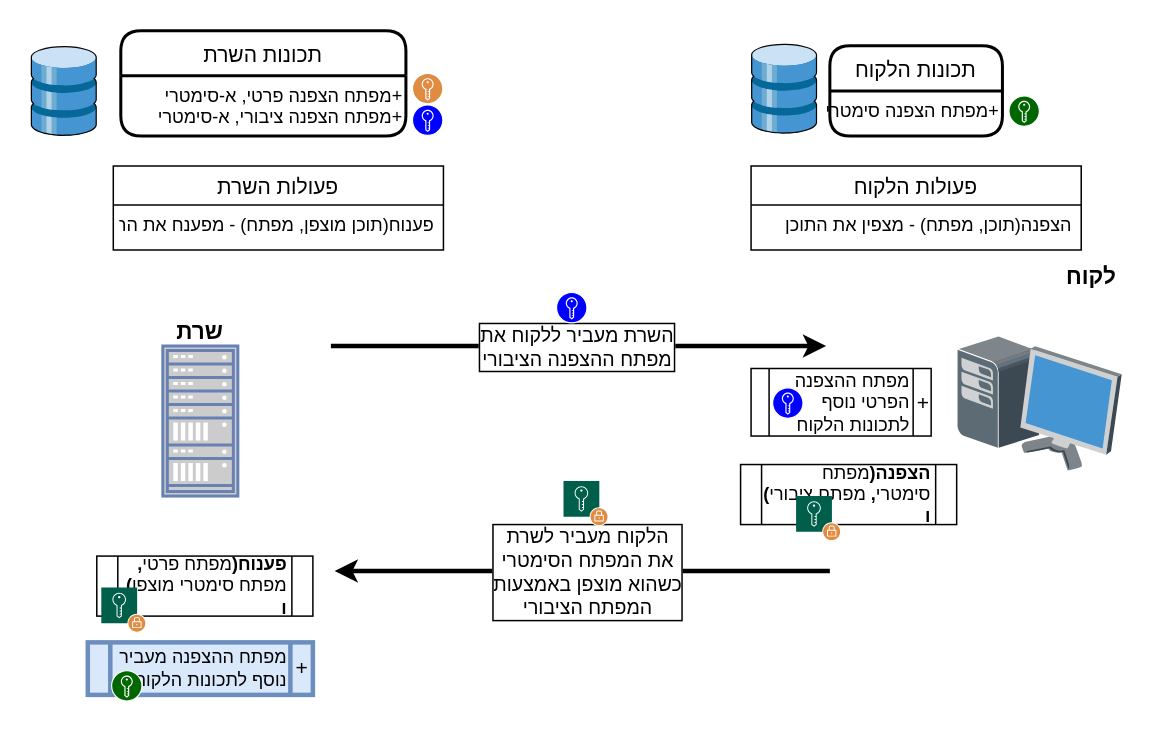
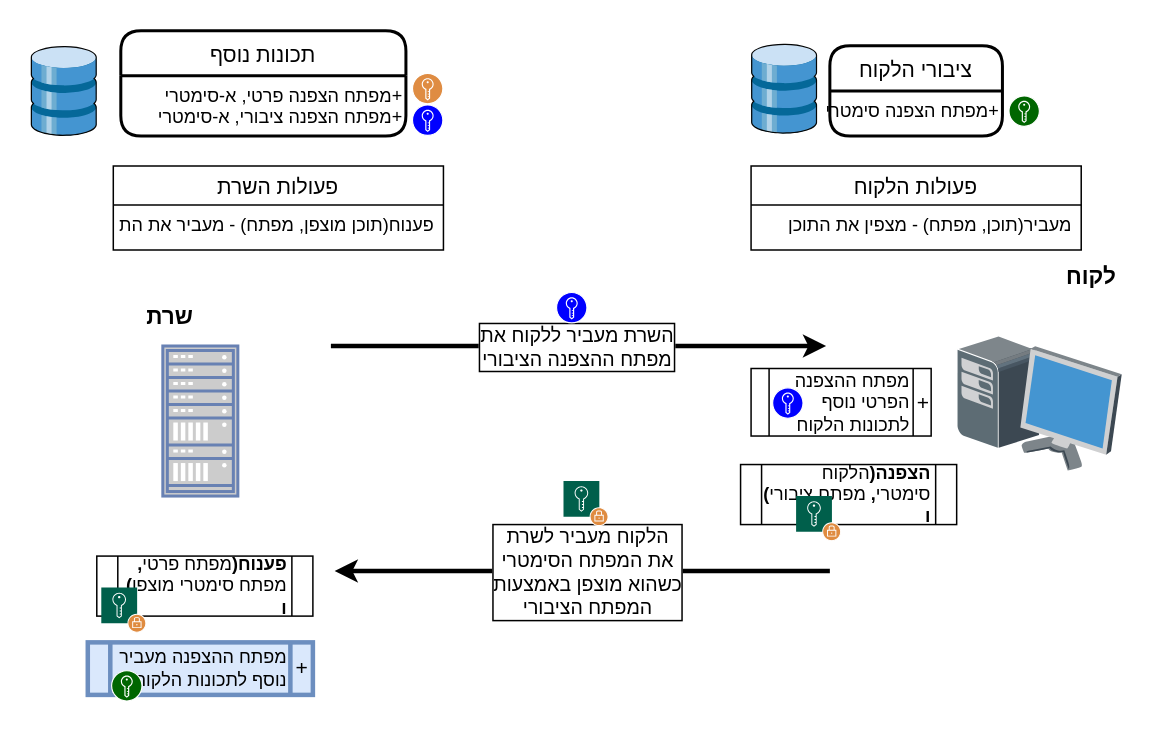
node "תכונות השרת": label "תכונות השרת" -> "תכונות נוסף"
node "תכונות הלקוח": label "תכונות הלקוח" -> "ציבורי הלקוח"
node "פענוח(תוכן מוצפן, מפתח) - מפענח את התוכן": label "פענוח(תוכן מוצפן, מפתח) - מפענח את התוכן" -> "פענוח(תוכן מוצפן, מפתח) - מעביר את התוכן"
node "הצפנה(תוכן, מפתח) - מצפין את התוכן": label "הצפנה(תוכן, מפתח) - מצפין את התוכן" -> "מעביר(תוכן, מפתח) - מצפין את התוכן"
node "שרת": moved (200, 331) -> (170, 316)
node "הצפנה(מפתח סימטרי, מפתח ציבורי) ו": label "הצפנה(מפתח סימטרי, מפתח ציבורי) ו" -> "הצפנה(הלקוח סימטרי, מפתח ציבורי) ו"
